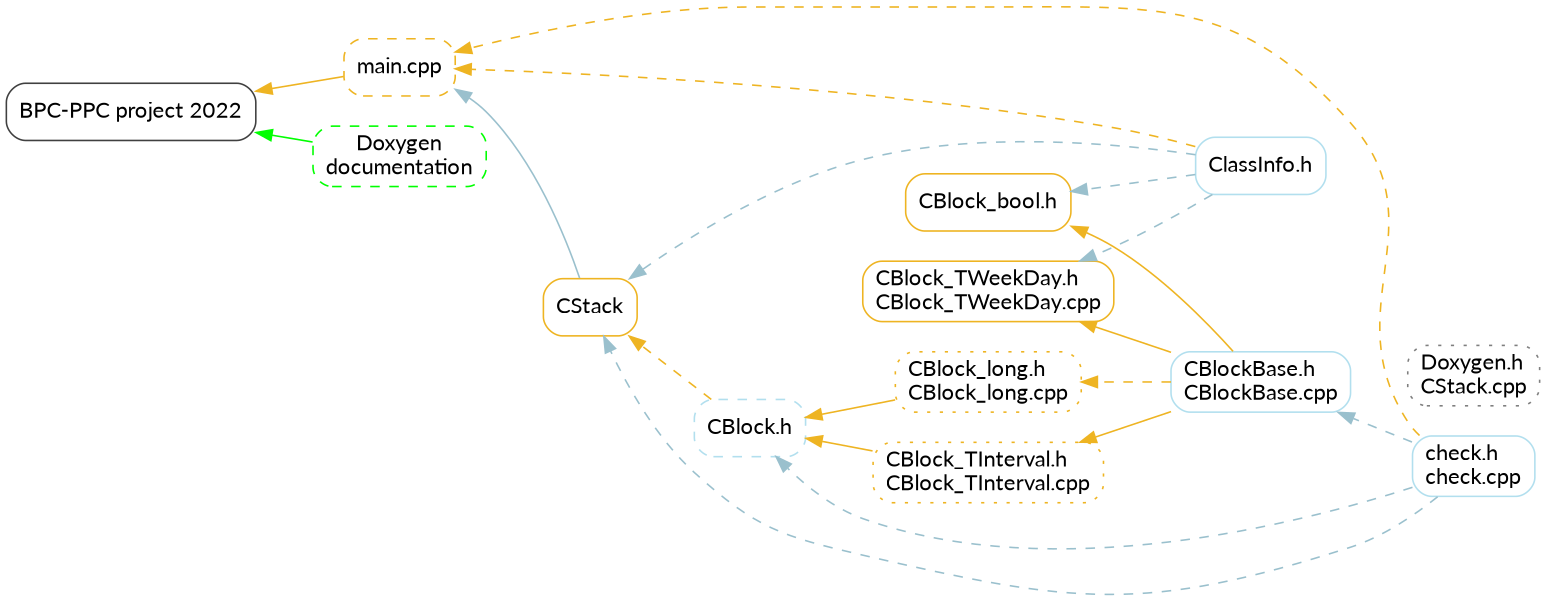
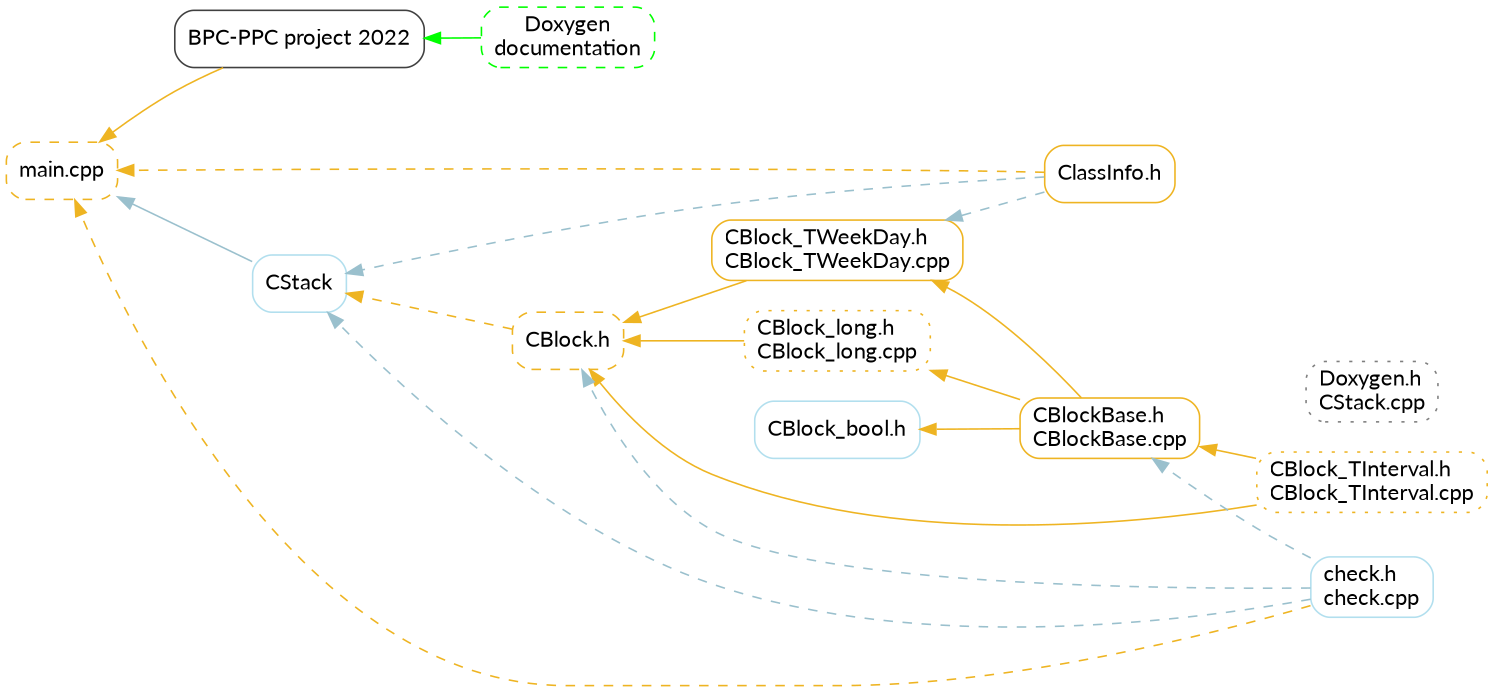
edge "main.cpp" -> "BPC-PPC project 2022": reversed
node "ClassInfo.h": color lightblue2 -> goldenrod2
edge "ClassInfo.h" -> "CBlock_bool.h": removed
node "CBlock_bool.h": color goldenrod2 -> lightblue2
edge "CBlock_TWeekDay.h CBlock_TWeekDay.cpp" -> "CBlock.h": added
node "CStack": color goldenrod2 -> lightblue2
edge "CBlockBase.h CBlockBase.cpp" -> "CBlock_long.h CBlock_long.cpp": style dashed -> solid
node "CBlockBase.h CBlockBase.cpp": color lightblue2 -> goldenrod2
edge "CBlockBase.h CBlockBase.cpp" -> "CBlock_TInterval.h CBlock_TInterval.cpp": reversed
node "CBlock.h": color lightblue2 -> goldenrod2
